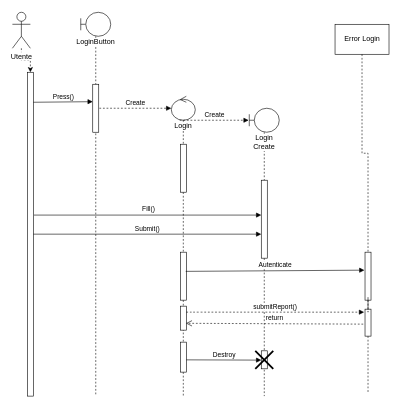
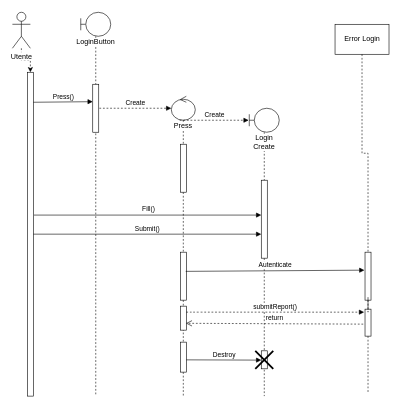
node "Login": label "Login" -> "Press"
